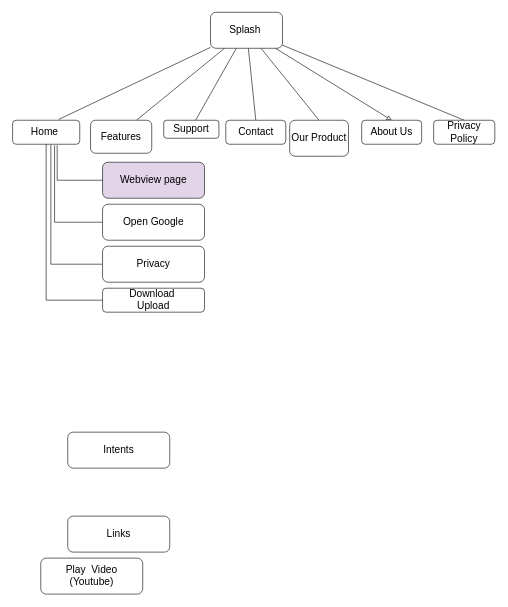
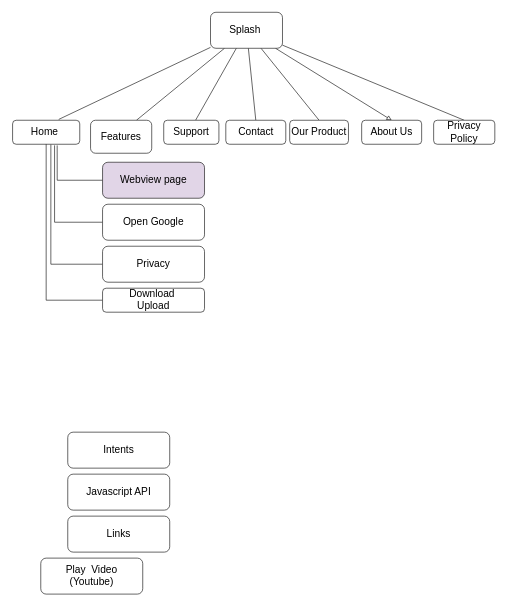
node "Support": size 55x18 -> 55x24
node "Our Product": size 59x36 -> 59x24
node "Javascript API": added
